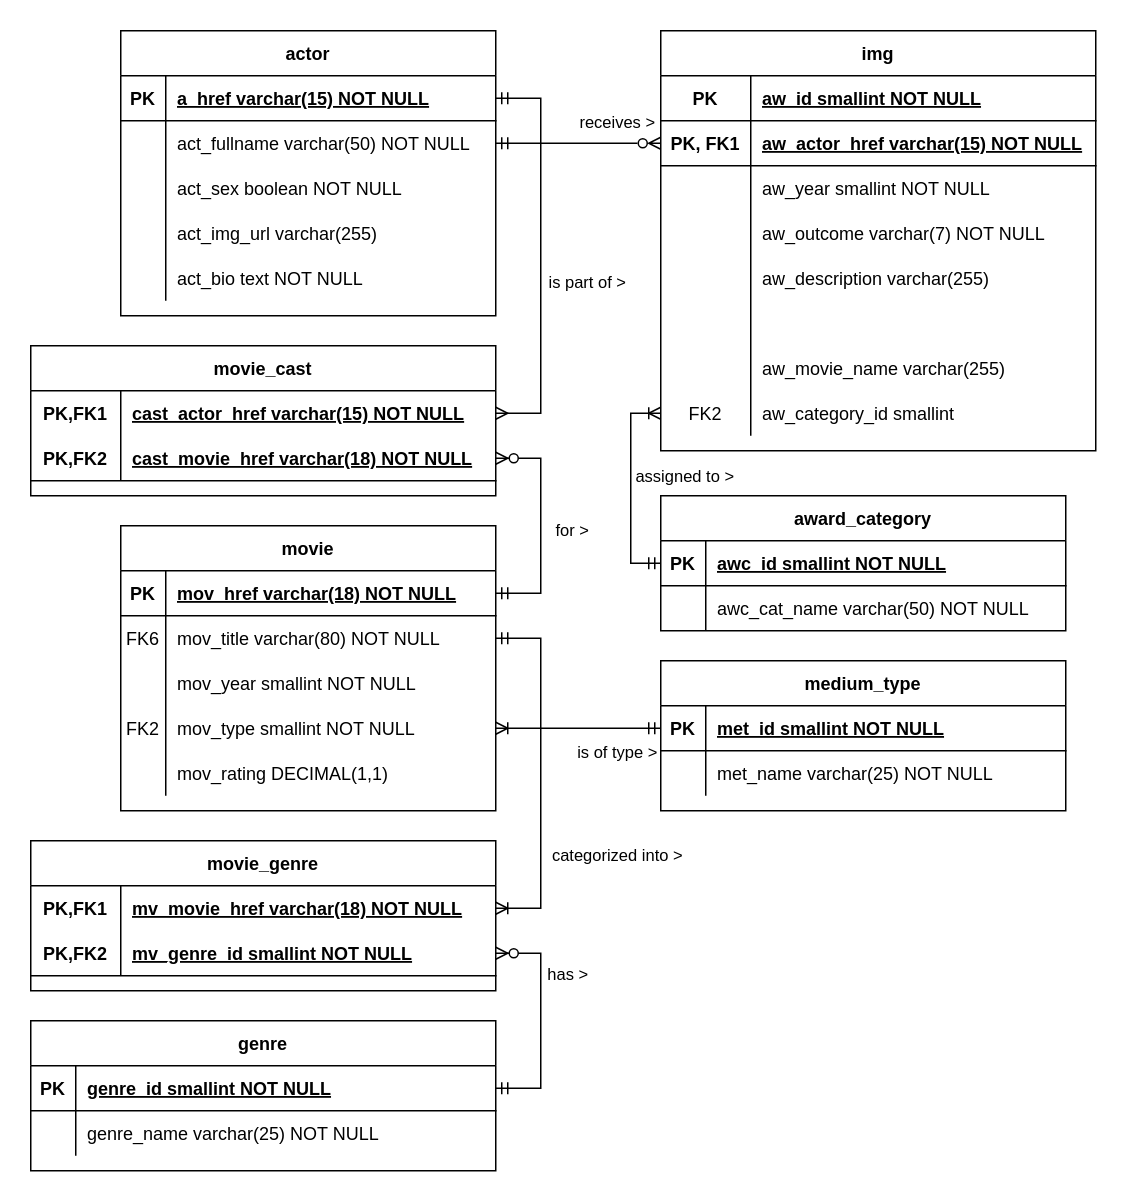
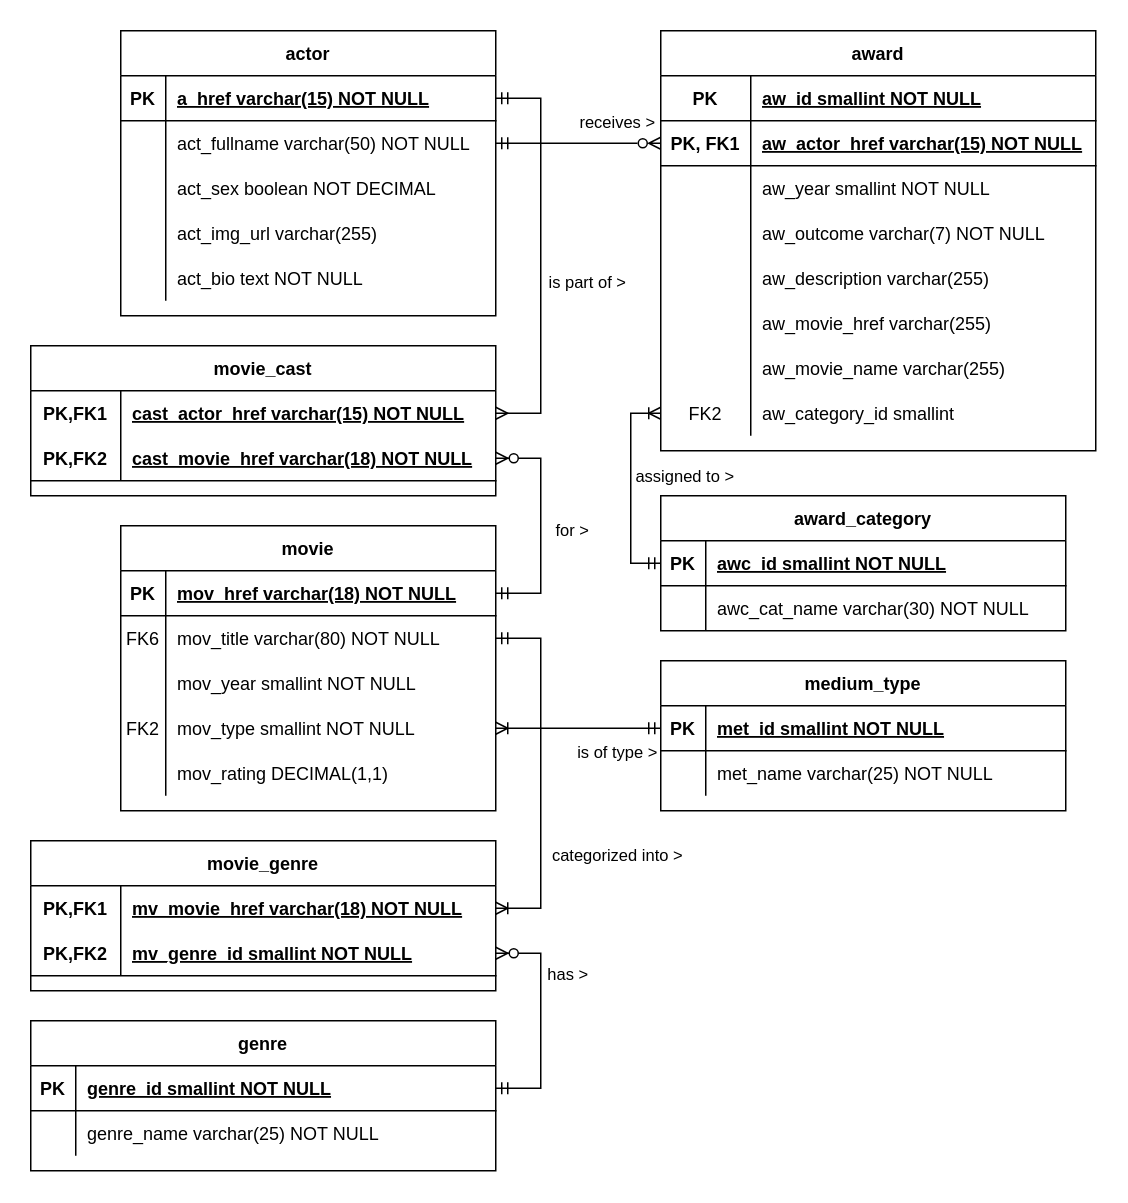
node "img": label "img" -> "award"
node "act_sex boolean NOT NULL": label "act_sex boolean NOT NULL" -> "act_sex boolean NOT DECIMAL"
node "aw_movie_href varchar(255)": added
node "awc_cat_name varchar(50) NOT NULL": label "awc_cat_name varchar(50) NOT NULL" -> "awc_cat_name varchar(30) NOT NULL"
